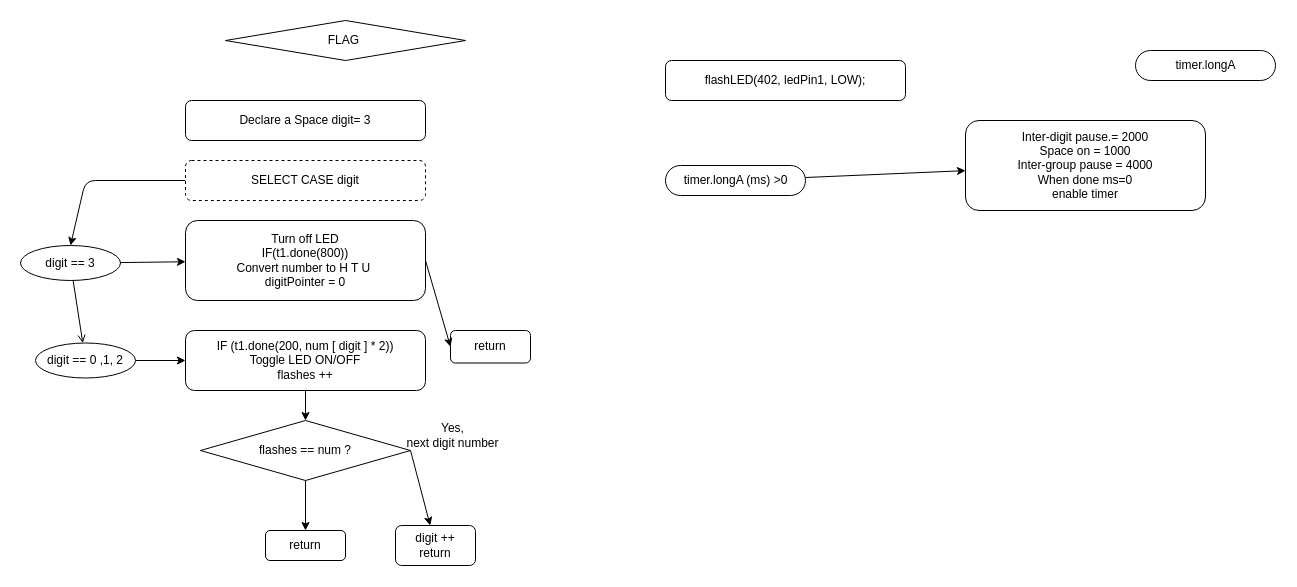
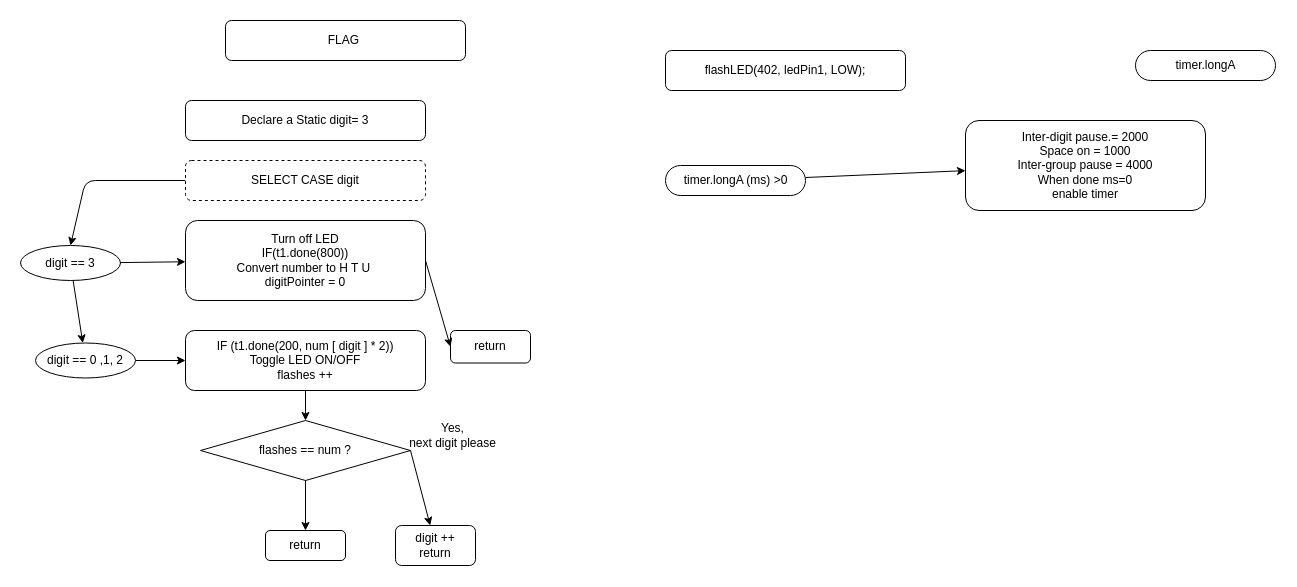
node "FLAG": shape diamond -> rounded rectangle
node "flashLED(402, ledPin1, LOW);": moved (786, 81) -> (786, 71)
node "Declare a Space digit= 3": label "Declare a Space digit= 3" -> "Declare a Static digit= 3"
edge "digit == 3" -> "digit == 0 ,1, 2": arrowhead open -> classic
node "Yes, next digit number": label "Yes, next digit number" -> "Yes, next digit please"
